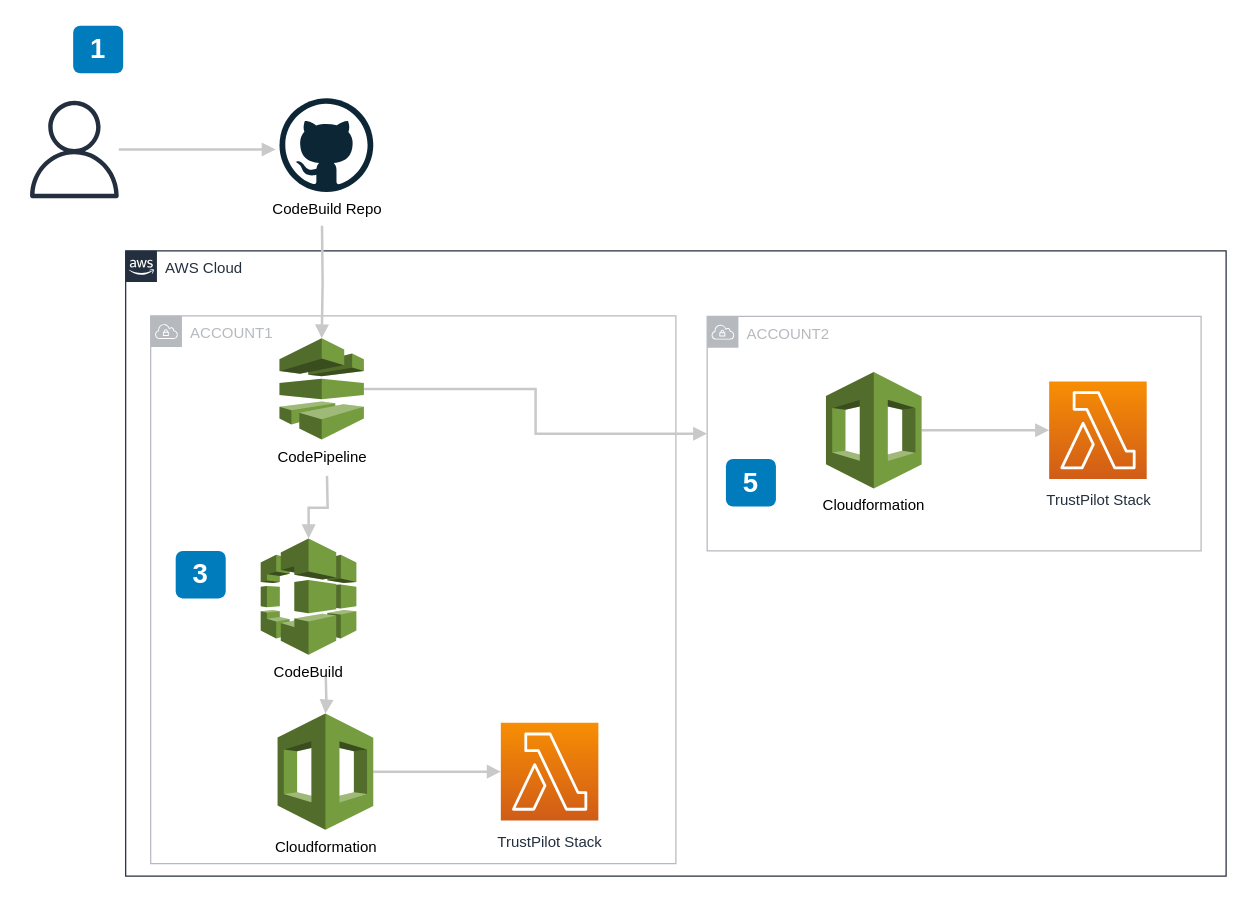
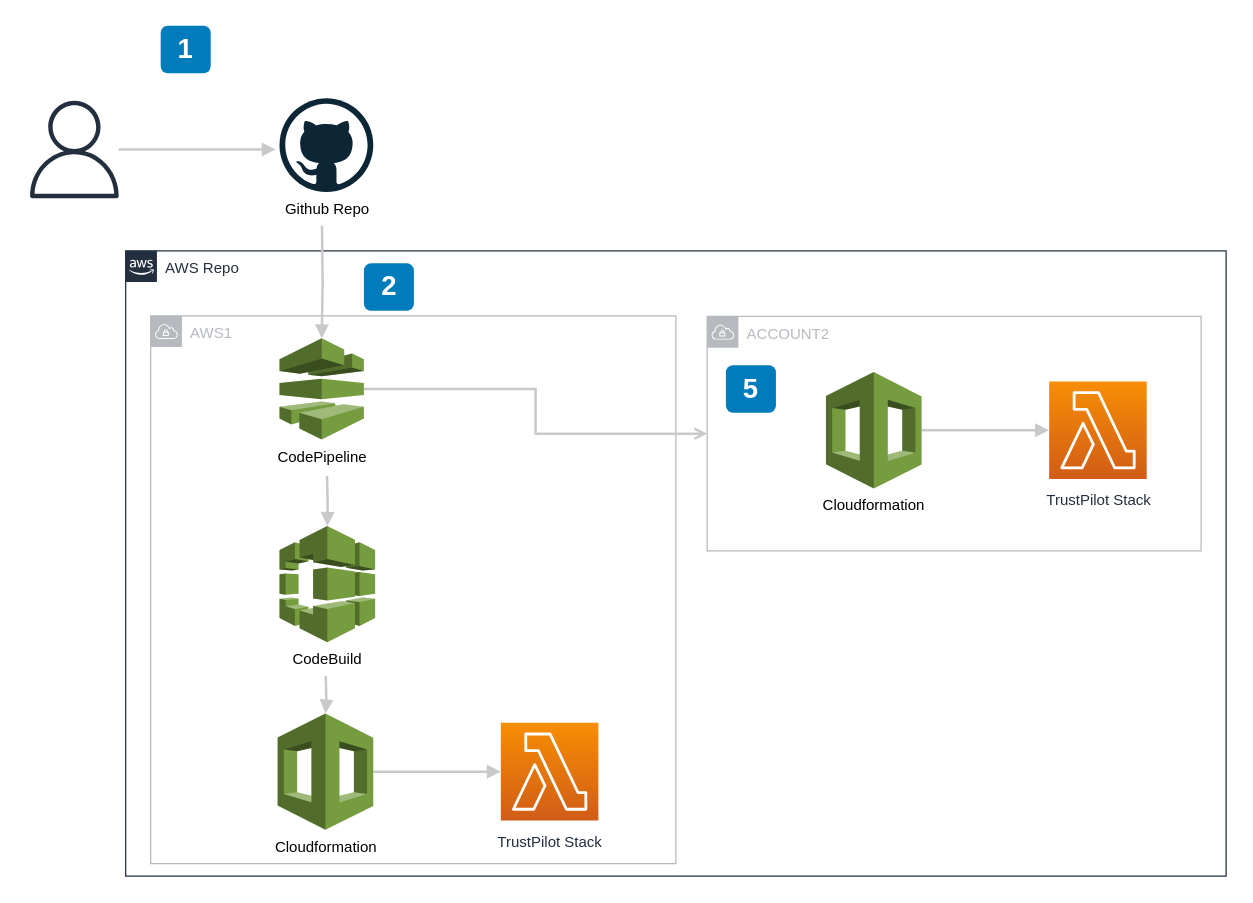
node "1": moved (98, 49) -> (186, 49)
node "CodeBuild Repo": label "CodeBuild Repo" -> "Github Repo"
node "AWS Cloud": label "AWS Cloud" -> "AWS Repo"
node "2": added
node "ACCOUNT1": label "ACCOUNT1" -> "AWS1"
edge "CodePipeline" -> "ACCOUNT2": arrowhead block -> open
node "5": moved (751, 483) -> (751, 389)
node "3": removed
node "CodeBuild": moved (308, 596) -> (327, 584)
